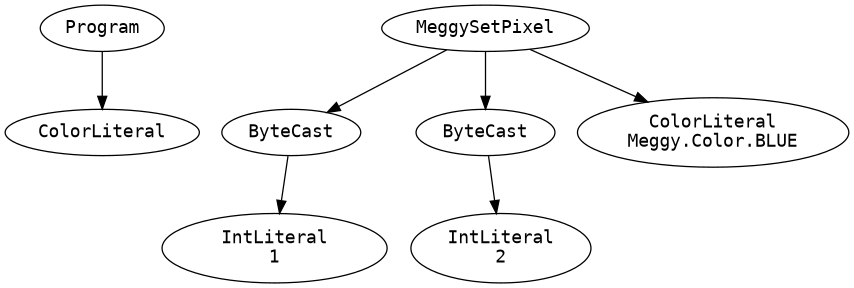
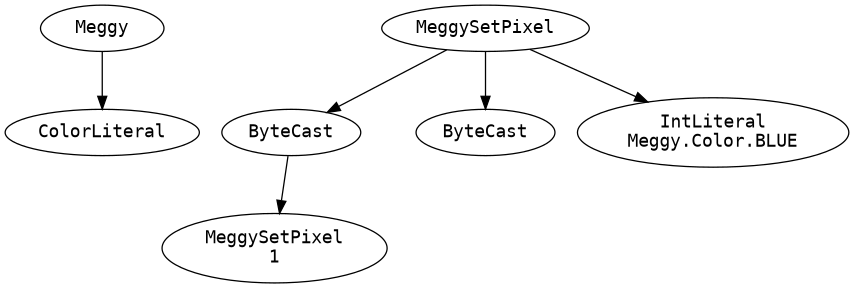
node "Program": label "Program" -> "Meggy"
node "ColorLiteral Meggy.Color.BLUE": label "ColorLiteral Meggy.Color.BLUE" -> "IntLiteral Meggy.Color.BLUE"
node "IntLiteral 1": label "IntLiteral 1" -> "MeggySetPixel 1"
node "IntLiteral 2": removed
